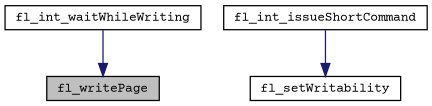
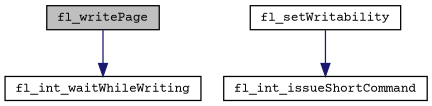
edge "fl_int_waitWhileWriting" -> "fl_writePage": reversed
edge "fl_int_issueShortCommand" -> "fl_setWritability": reversed
